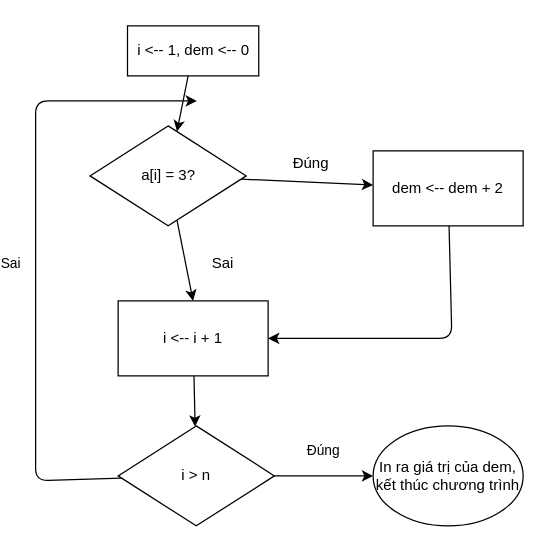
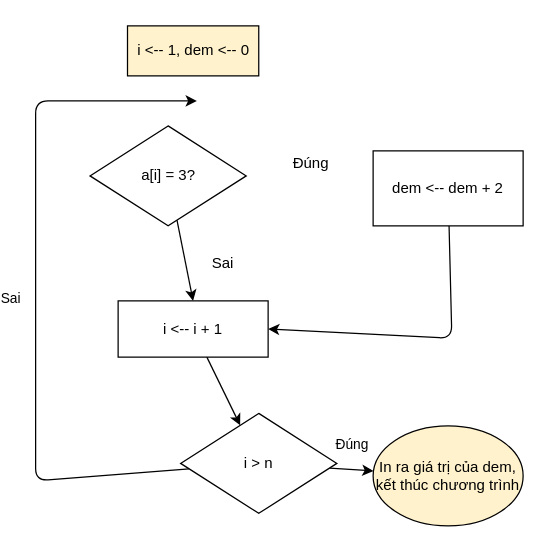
node "i <-- 1, dem <-- 0": fillcolor #ffffff -> #fff2cc
edge "i <-- 1, dem <-- 0" -> "a[i] = 3?": removed
edge "a[i] = 3?" -> "dem <-- dem + 2": removed
node "i <-- i + 1": size 150x75 -> 150x56
node "i > n": moved (196, 476) -> (259, 463)
node "In ra giá trị của dem, kết thúc chương trình": fillcolor #ffffff -> #fff2cc
